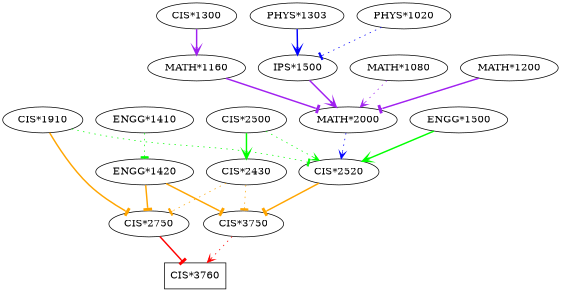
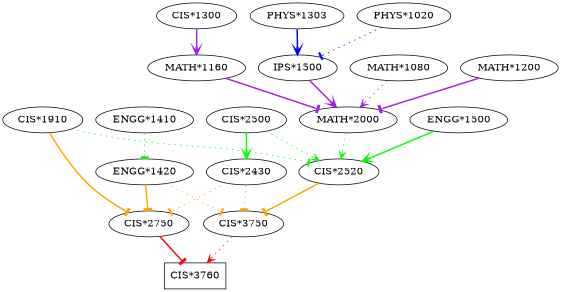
edge "MATH*2000" -> "CIS*2520": color blue -> green
edge "ENGG*1420" -> "CIS*3750": style bold -> dotted
